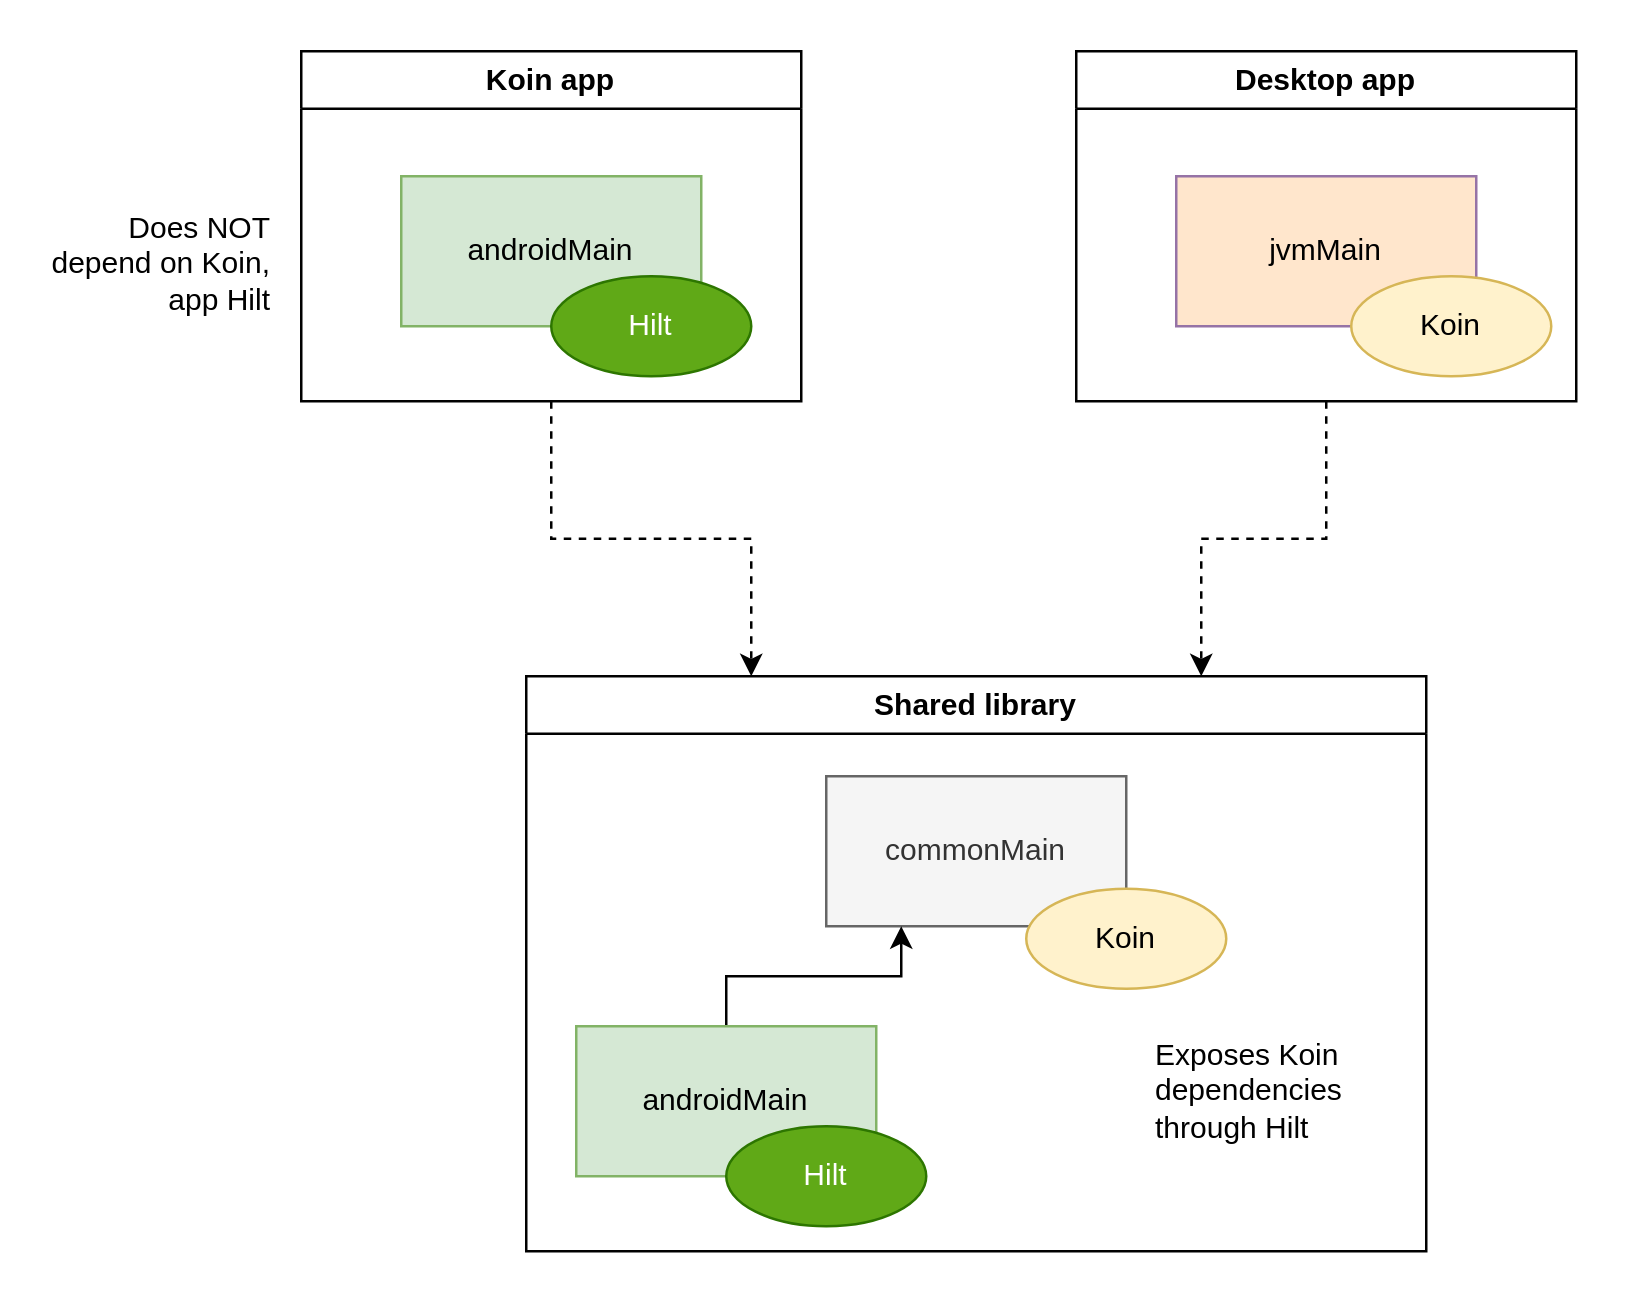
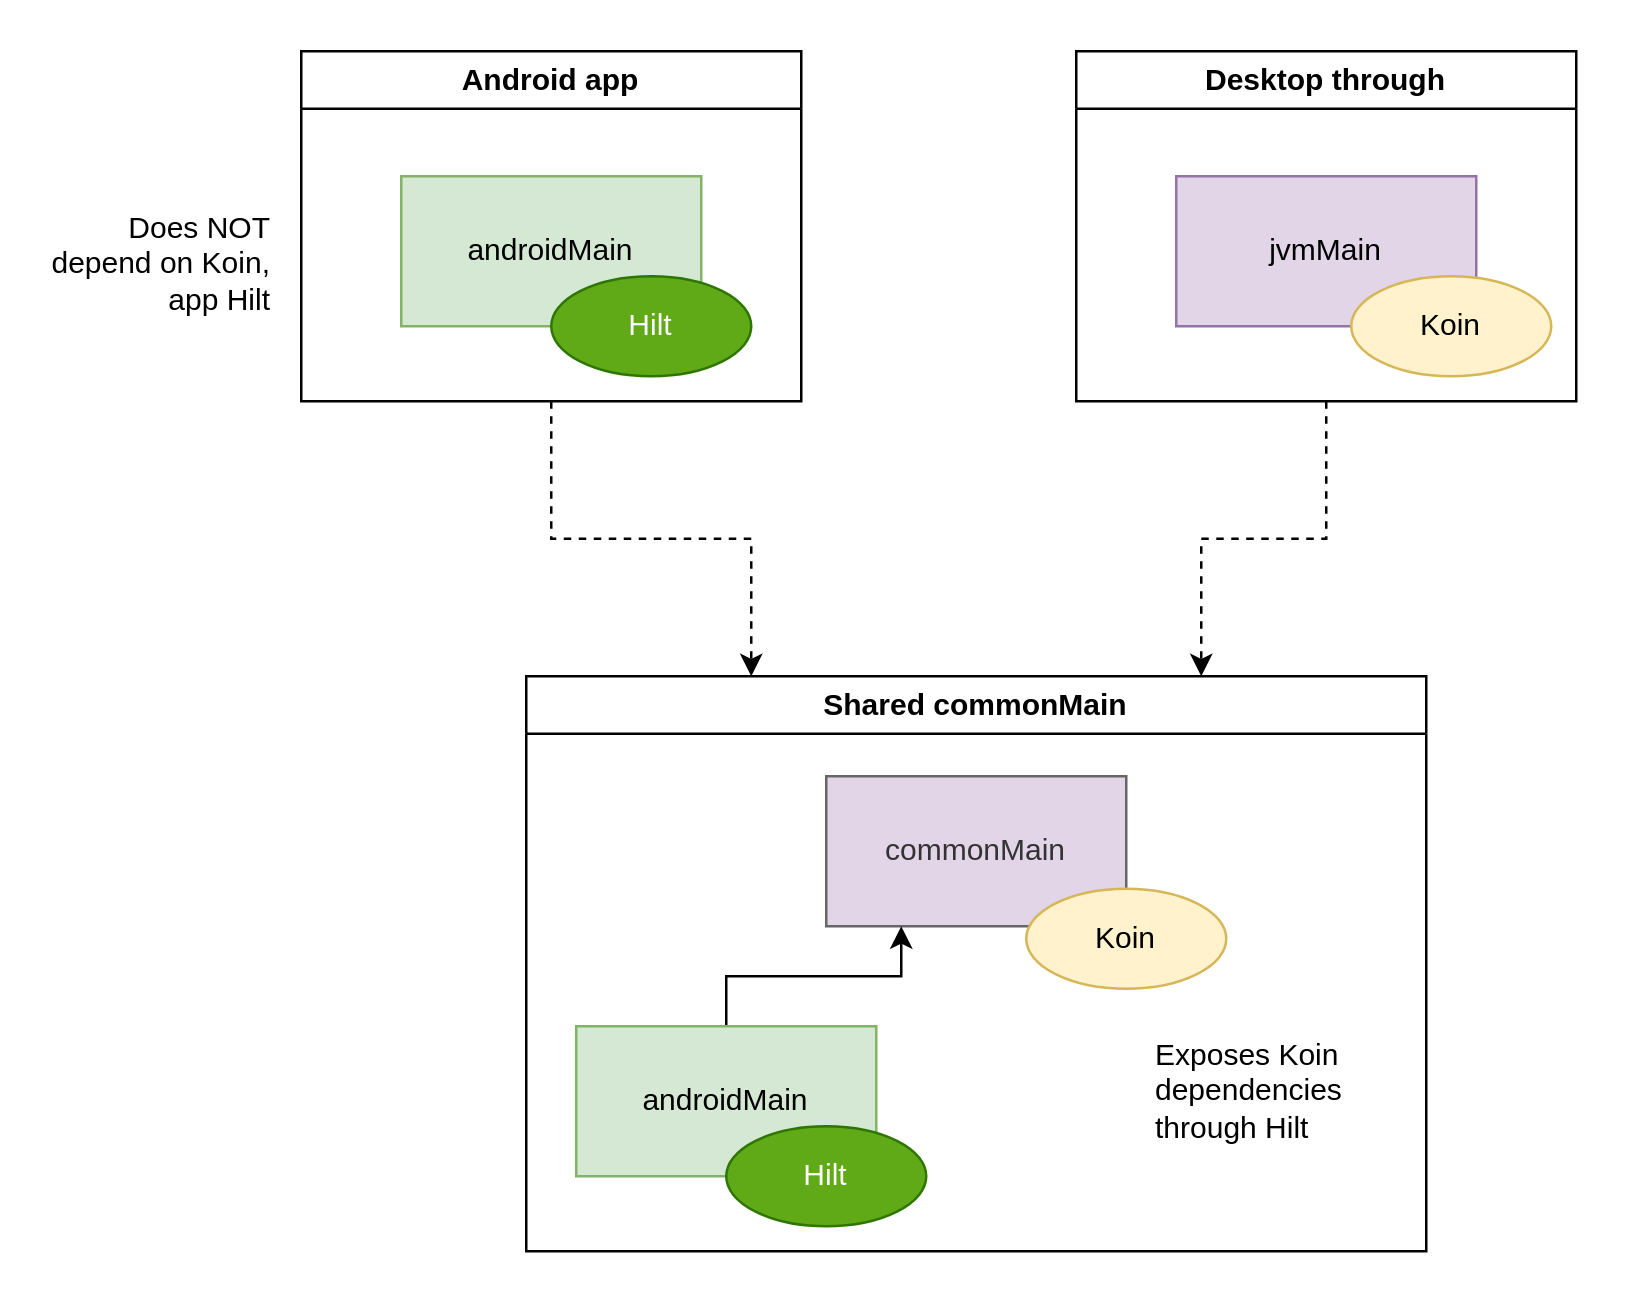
node "Koin app": label "Koin app" -> "Android app"
node "Desktop app": label "Desktop app" -> "Desktop through"
node "jvmMain": fillcolor #ffe6cc -> #e1d5e7
node "Shared library": label "Shared library" -> "Shared commonMain"
node "commonMain": fillcolor #f5f5f5 -> #e1d5e7
